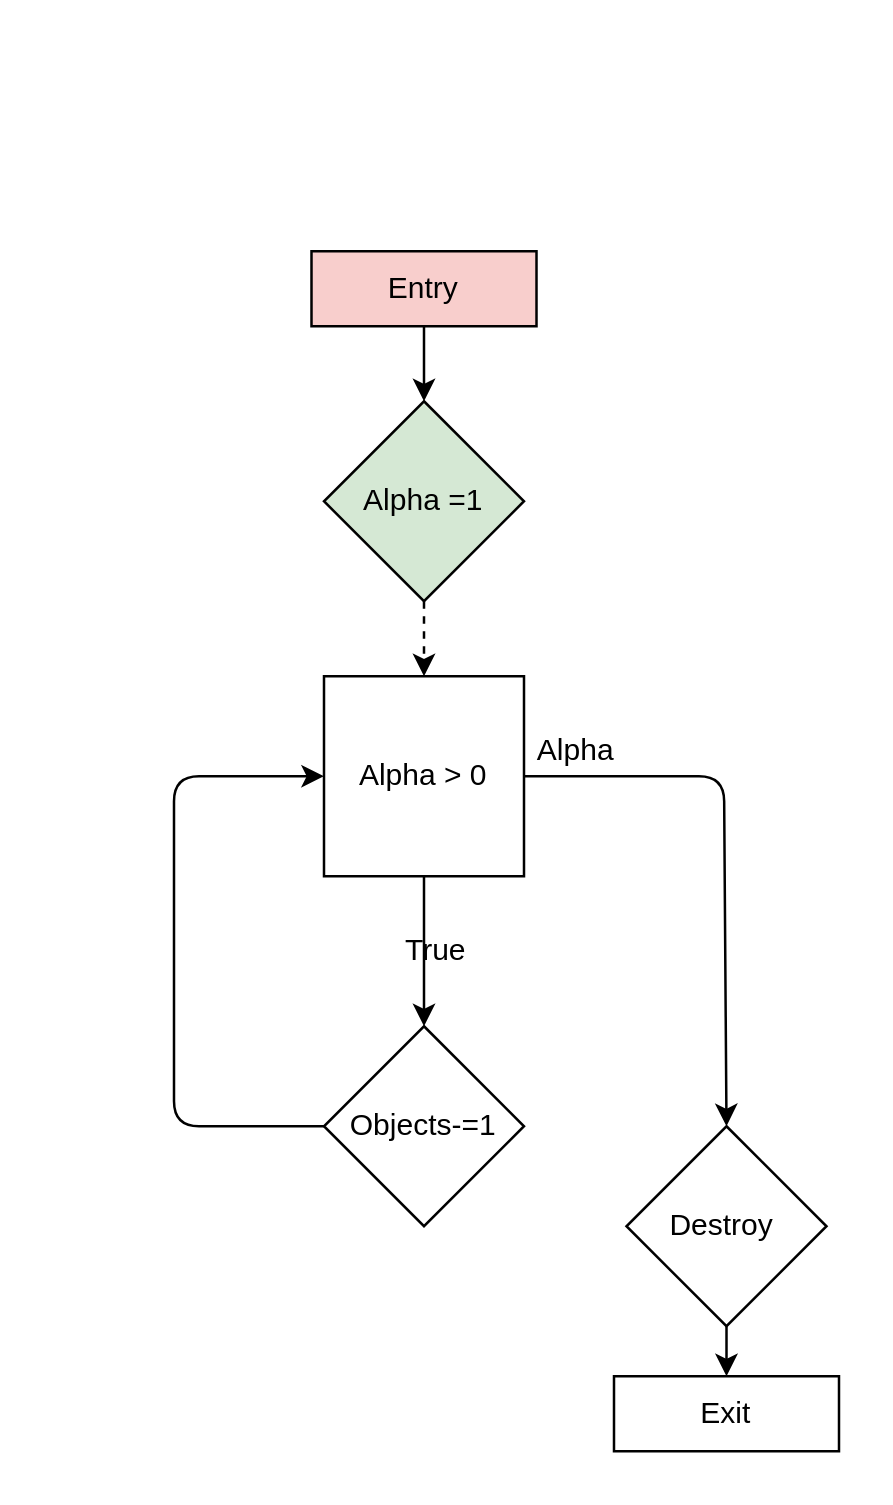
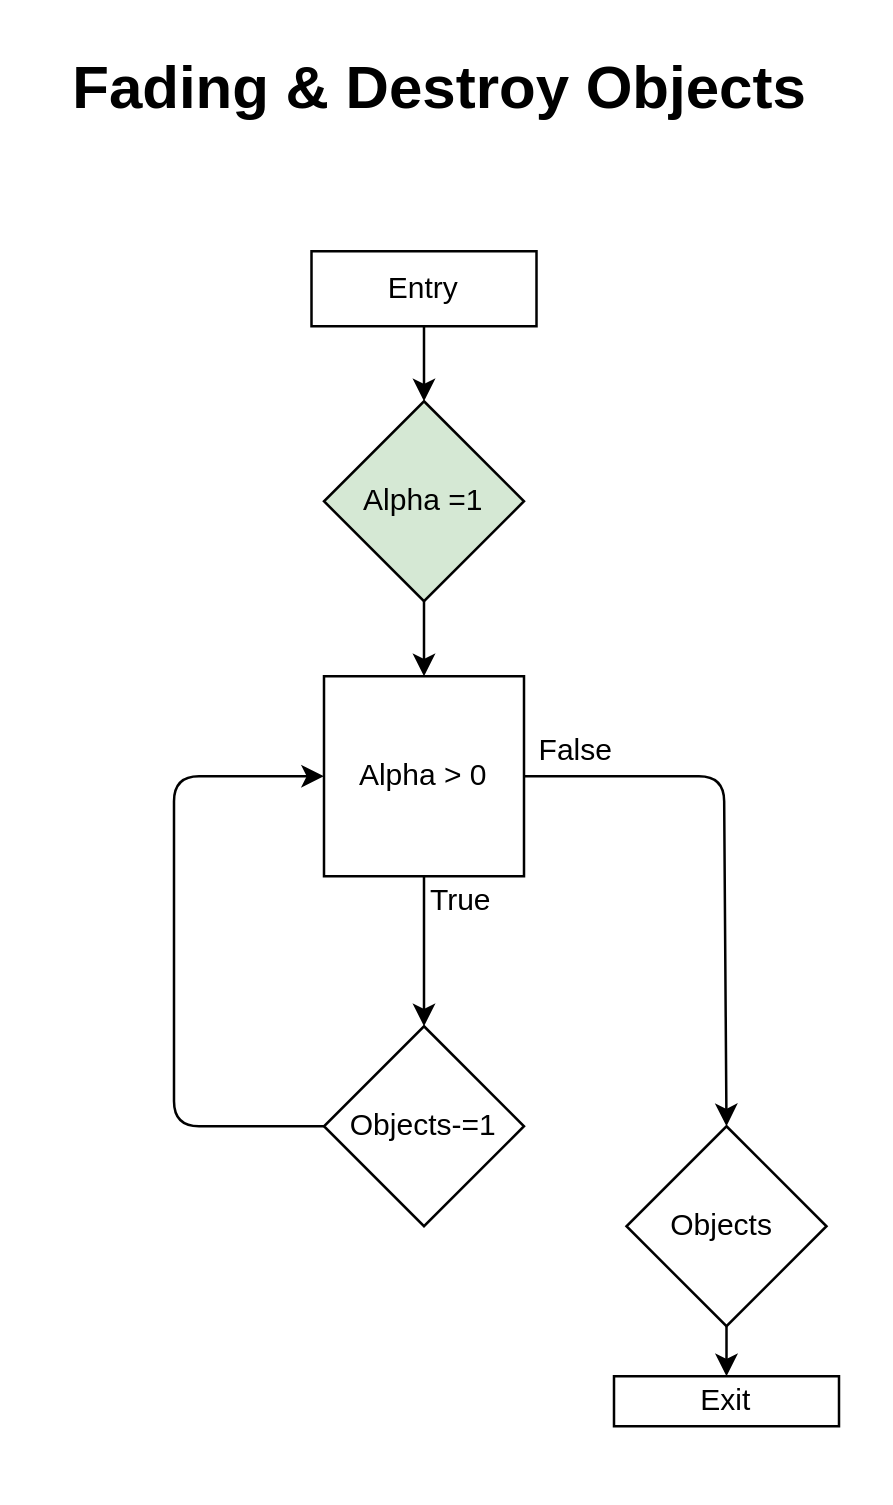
node "Fading & Destroy Objects": added
node "Entry": fillcolor #f8cecc -> #ffffff
edge "Alpha =1" -> "Alpha > 0": style dashed -> solid
node "Alpha": label "Alpha" -> "False"
node "True": moved (436, 951) -> (461, 901)
node "Destroy": label "Destroy" -> "Objects"
node "Exit": size 225x75 -> 225x50
